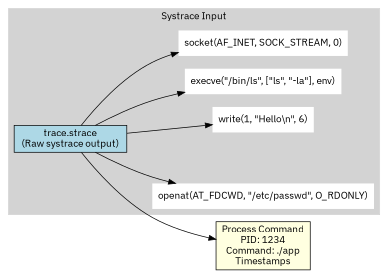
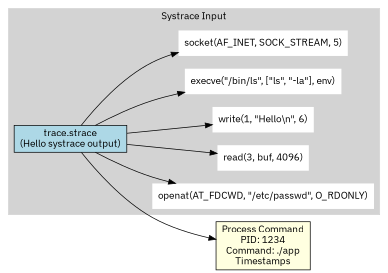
node "socket(AF_INET, SOCK_STREAM, 0)": label "socket(AF_INET, SOCK_STREAM, 0)" -> "socket(AF_INET, SOCK_STREAM, 5)"
node "trace.strace (Raw systrace output)": label "trace.strace (Raw systrace output)" -> "trace.strace (Hello systrace output)"
node "read(3, buf, 4096)": added
